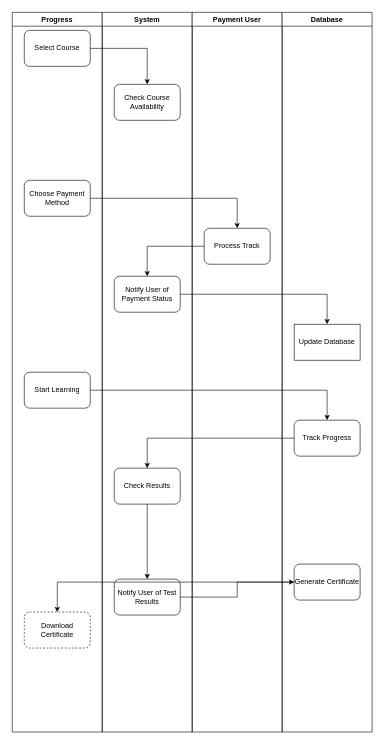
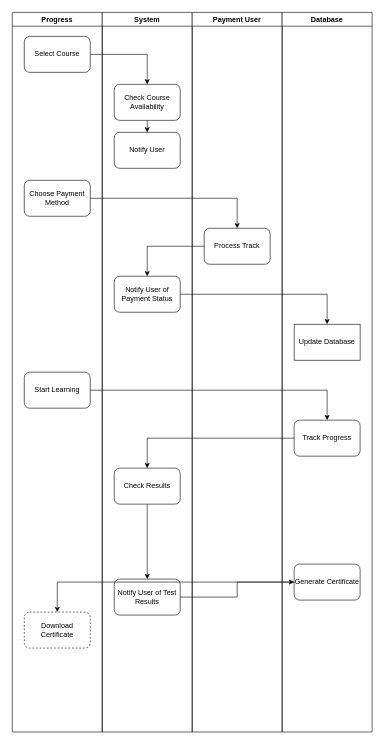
node "Select Course": moved (57, 48) -> (57, 54)
edge "Check Course Availability" -> "Notify User": added
node "Notify User": added
